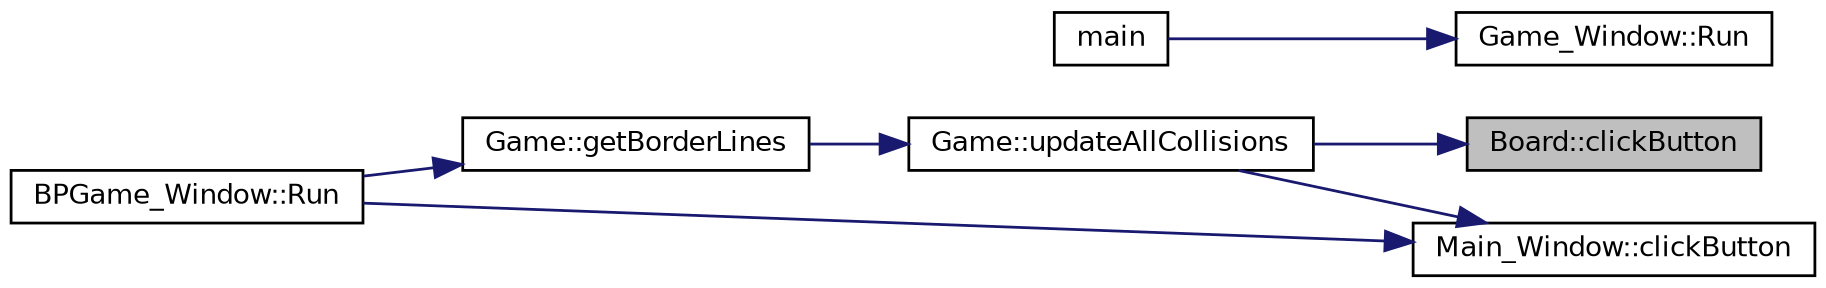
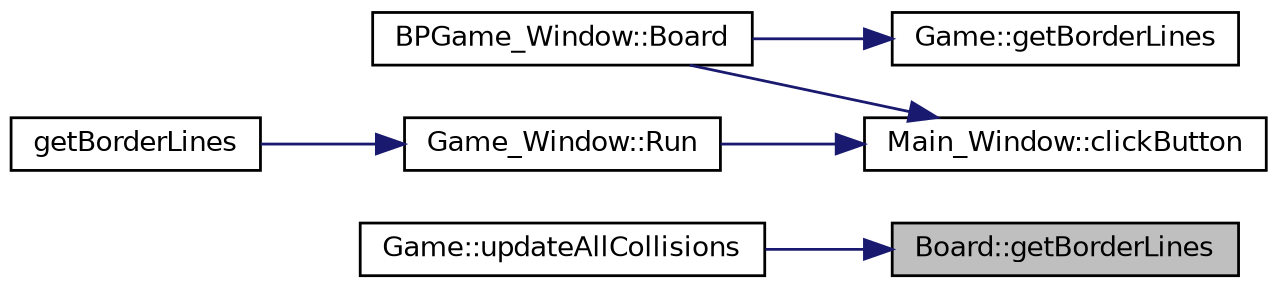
node "main": label "main" -> "getBorderLines"
edge "Game::getBorderLines" -> "Game::updateAllCollisions": removed
node "Board::clickButton": label "Board::clickButton" -> "Board::getBorderLines"
edge "Game::updateAllCollisions" -> "Main_Window::clickButton": now "Game_Window::Run" -> "Main_Window::clickButton"
node "BPGame_Window::Run": label "BPGame_Window::Run" -> "BPGame_Window::Board"
